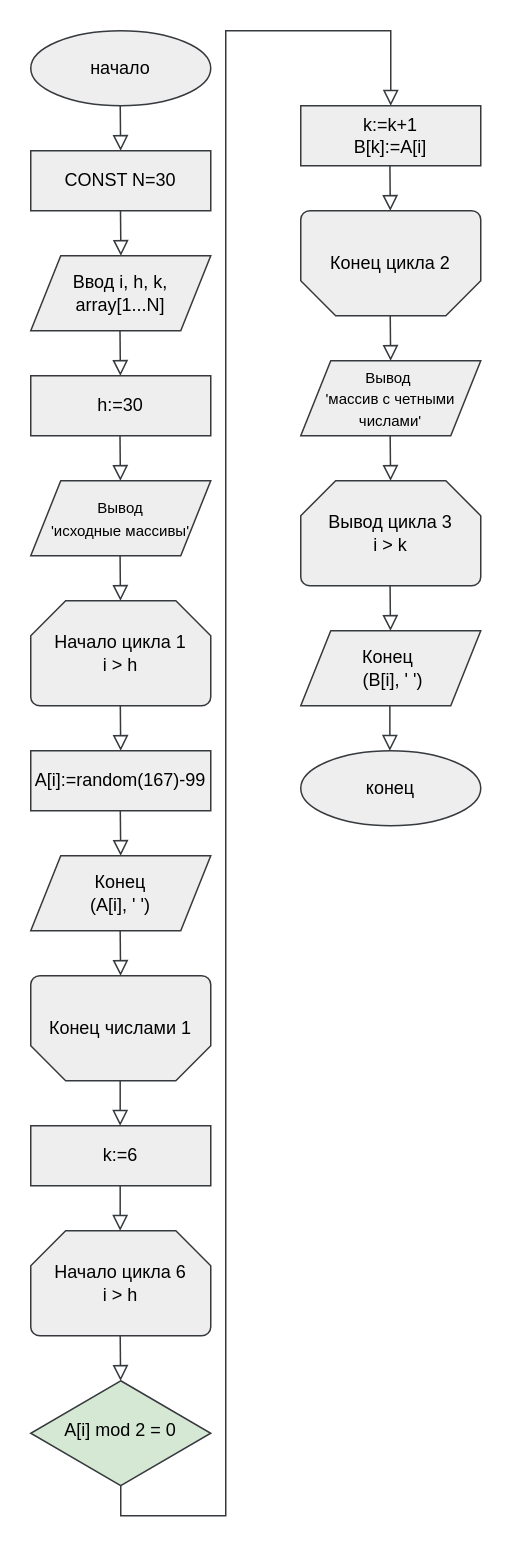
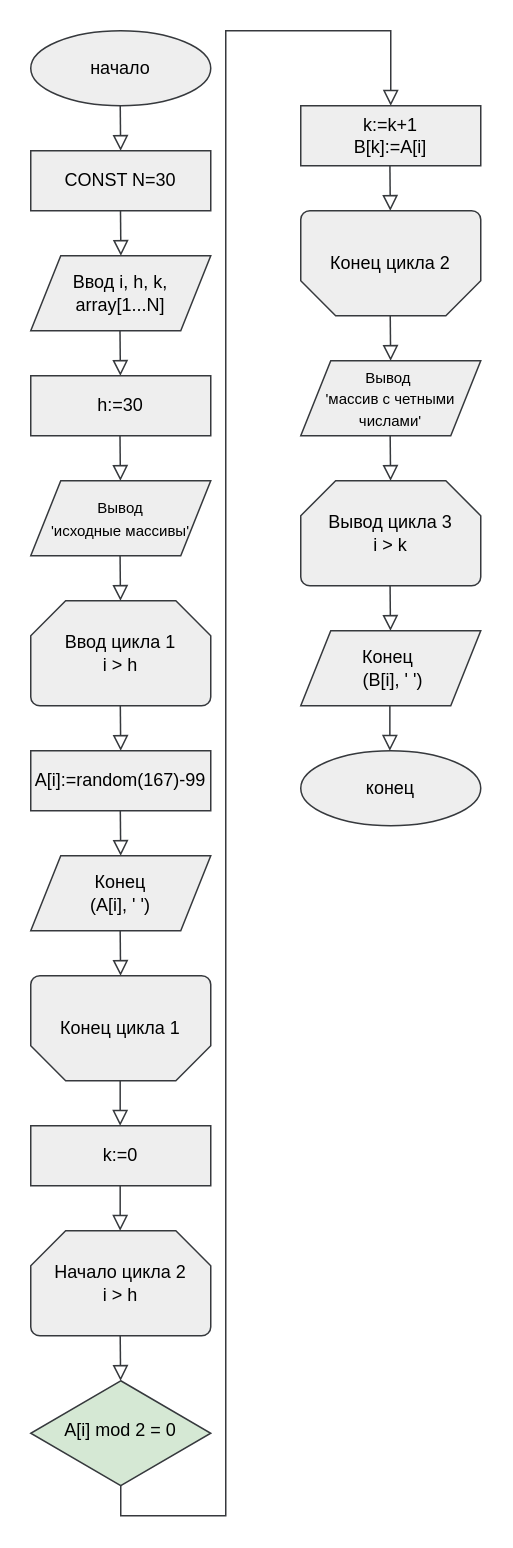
node "Начало цикла 1 i > h": label "Начало цикла 1 i > h" -> "Ввод цикла 1 i > h"
node "Конец числами 1": label "Конец числами 1" -> "Конец цикла 1"
node "k:=6": label "k:=6" -> "k:=0"
node "Начало цикла 6 i > h": label "Начало цикла 6 i > h" -> "Начало цикла 2 i > h"
